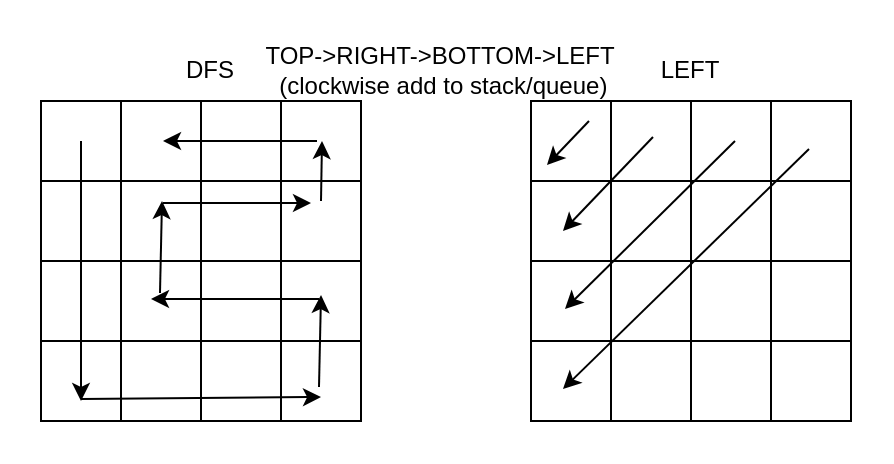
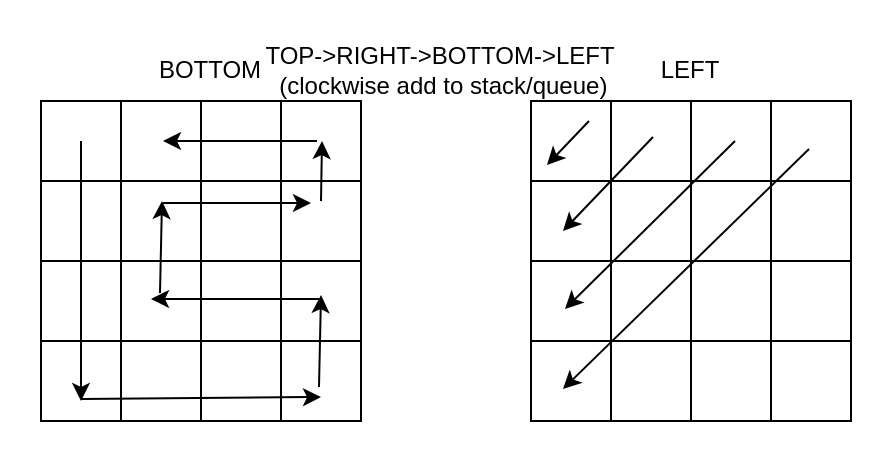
node "DFS": label "DFS" -> "BOTTOM"
